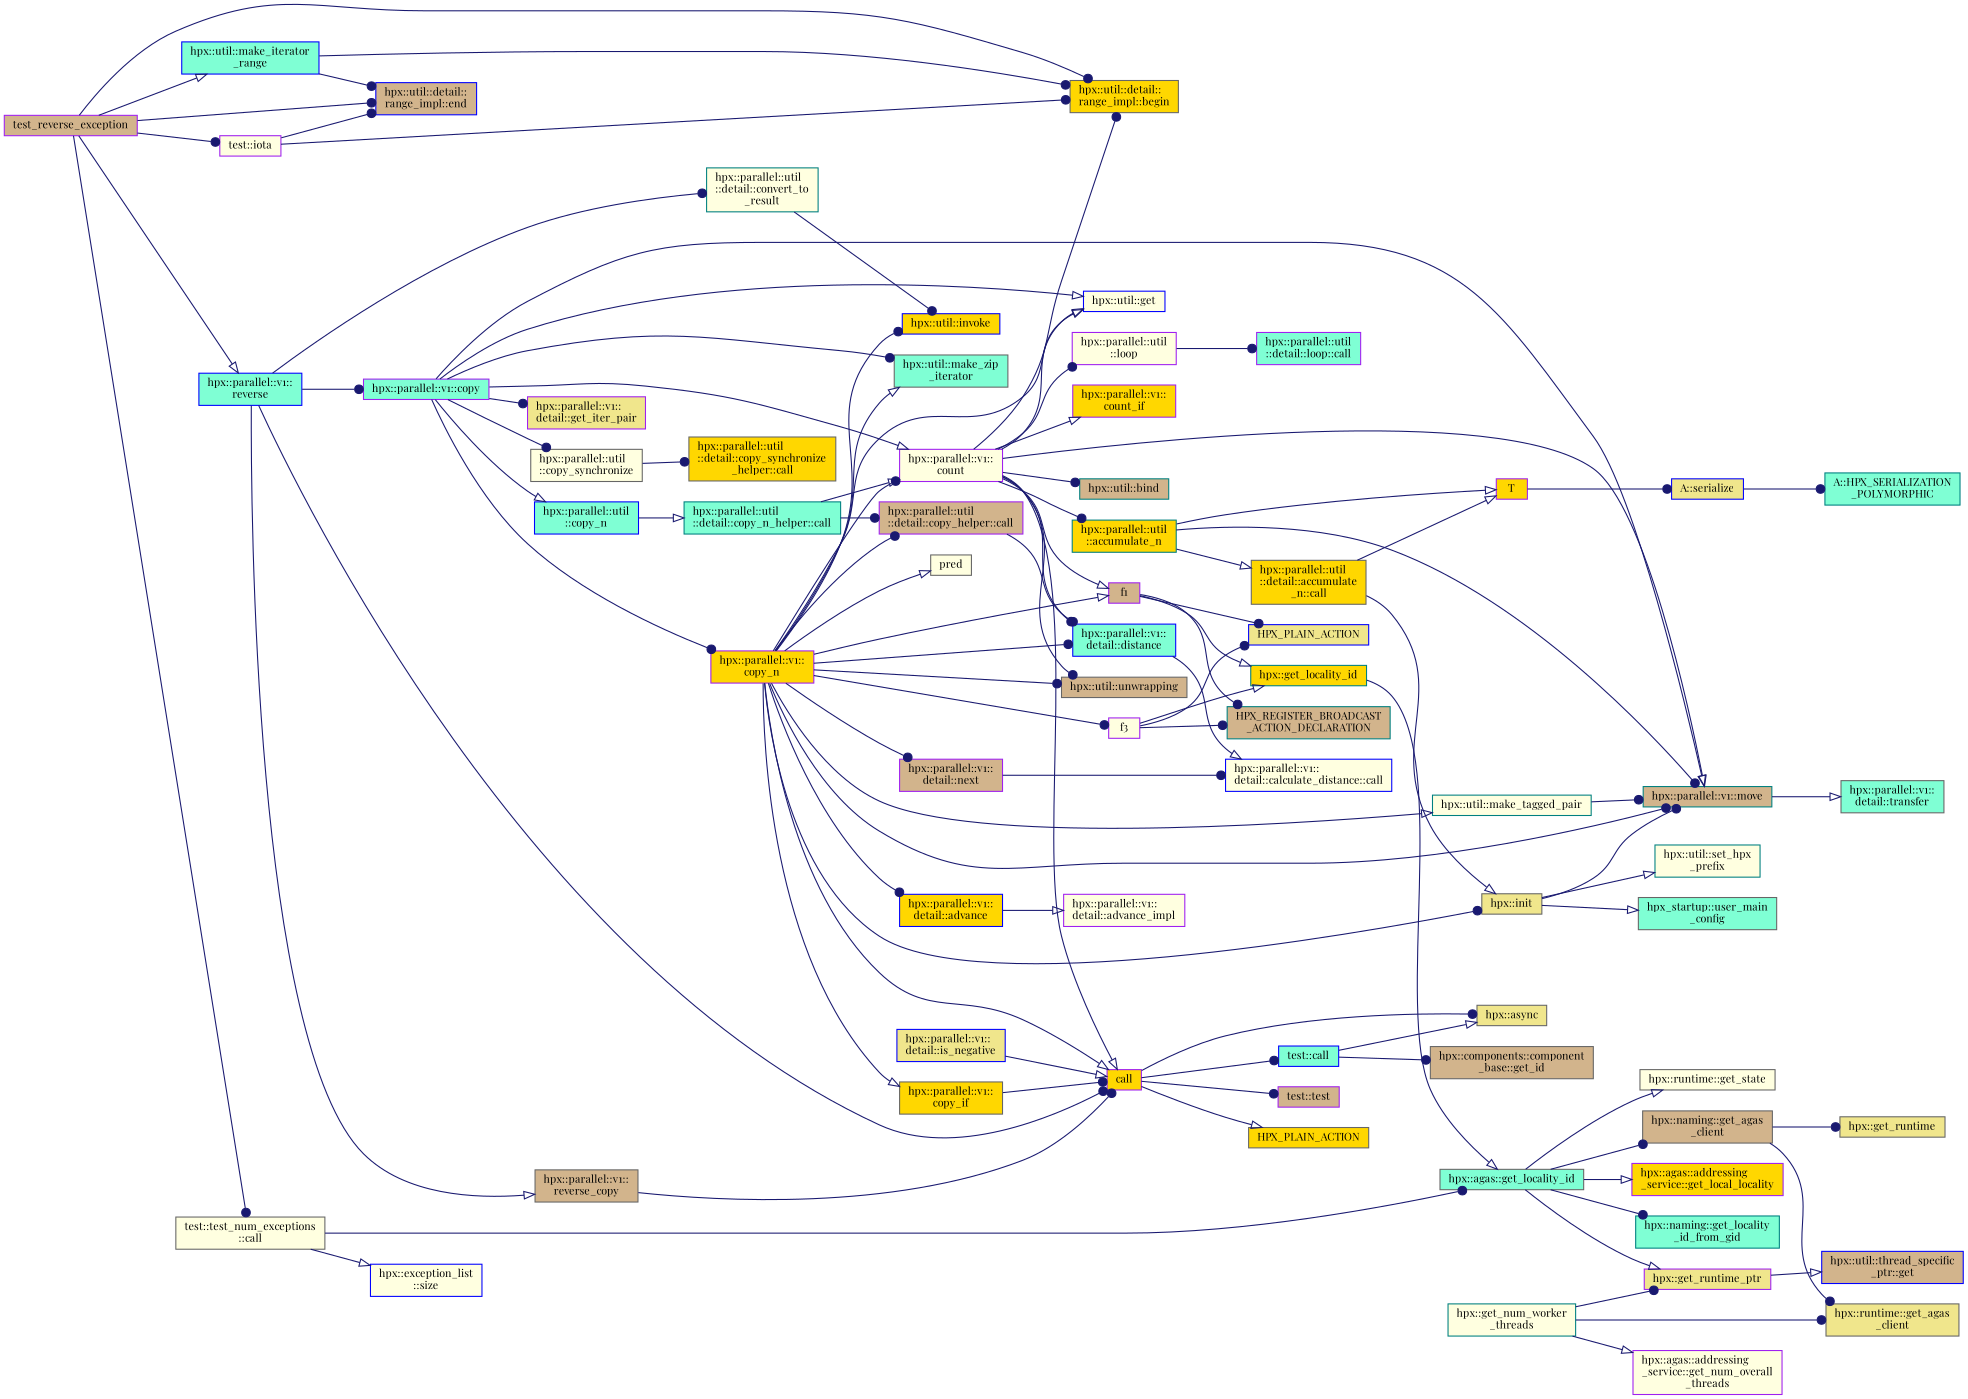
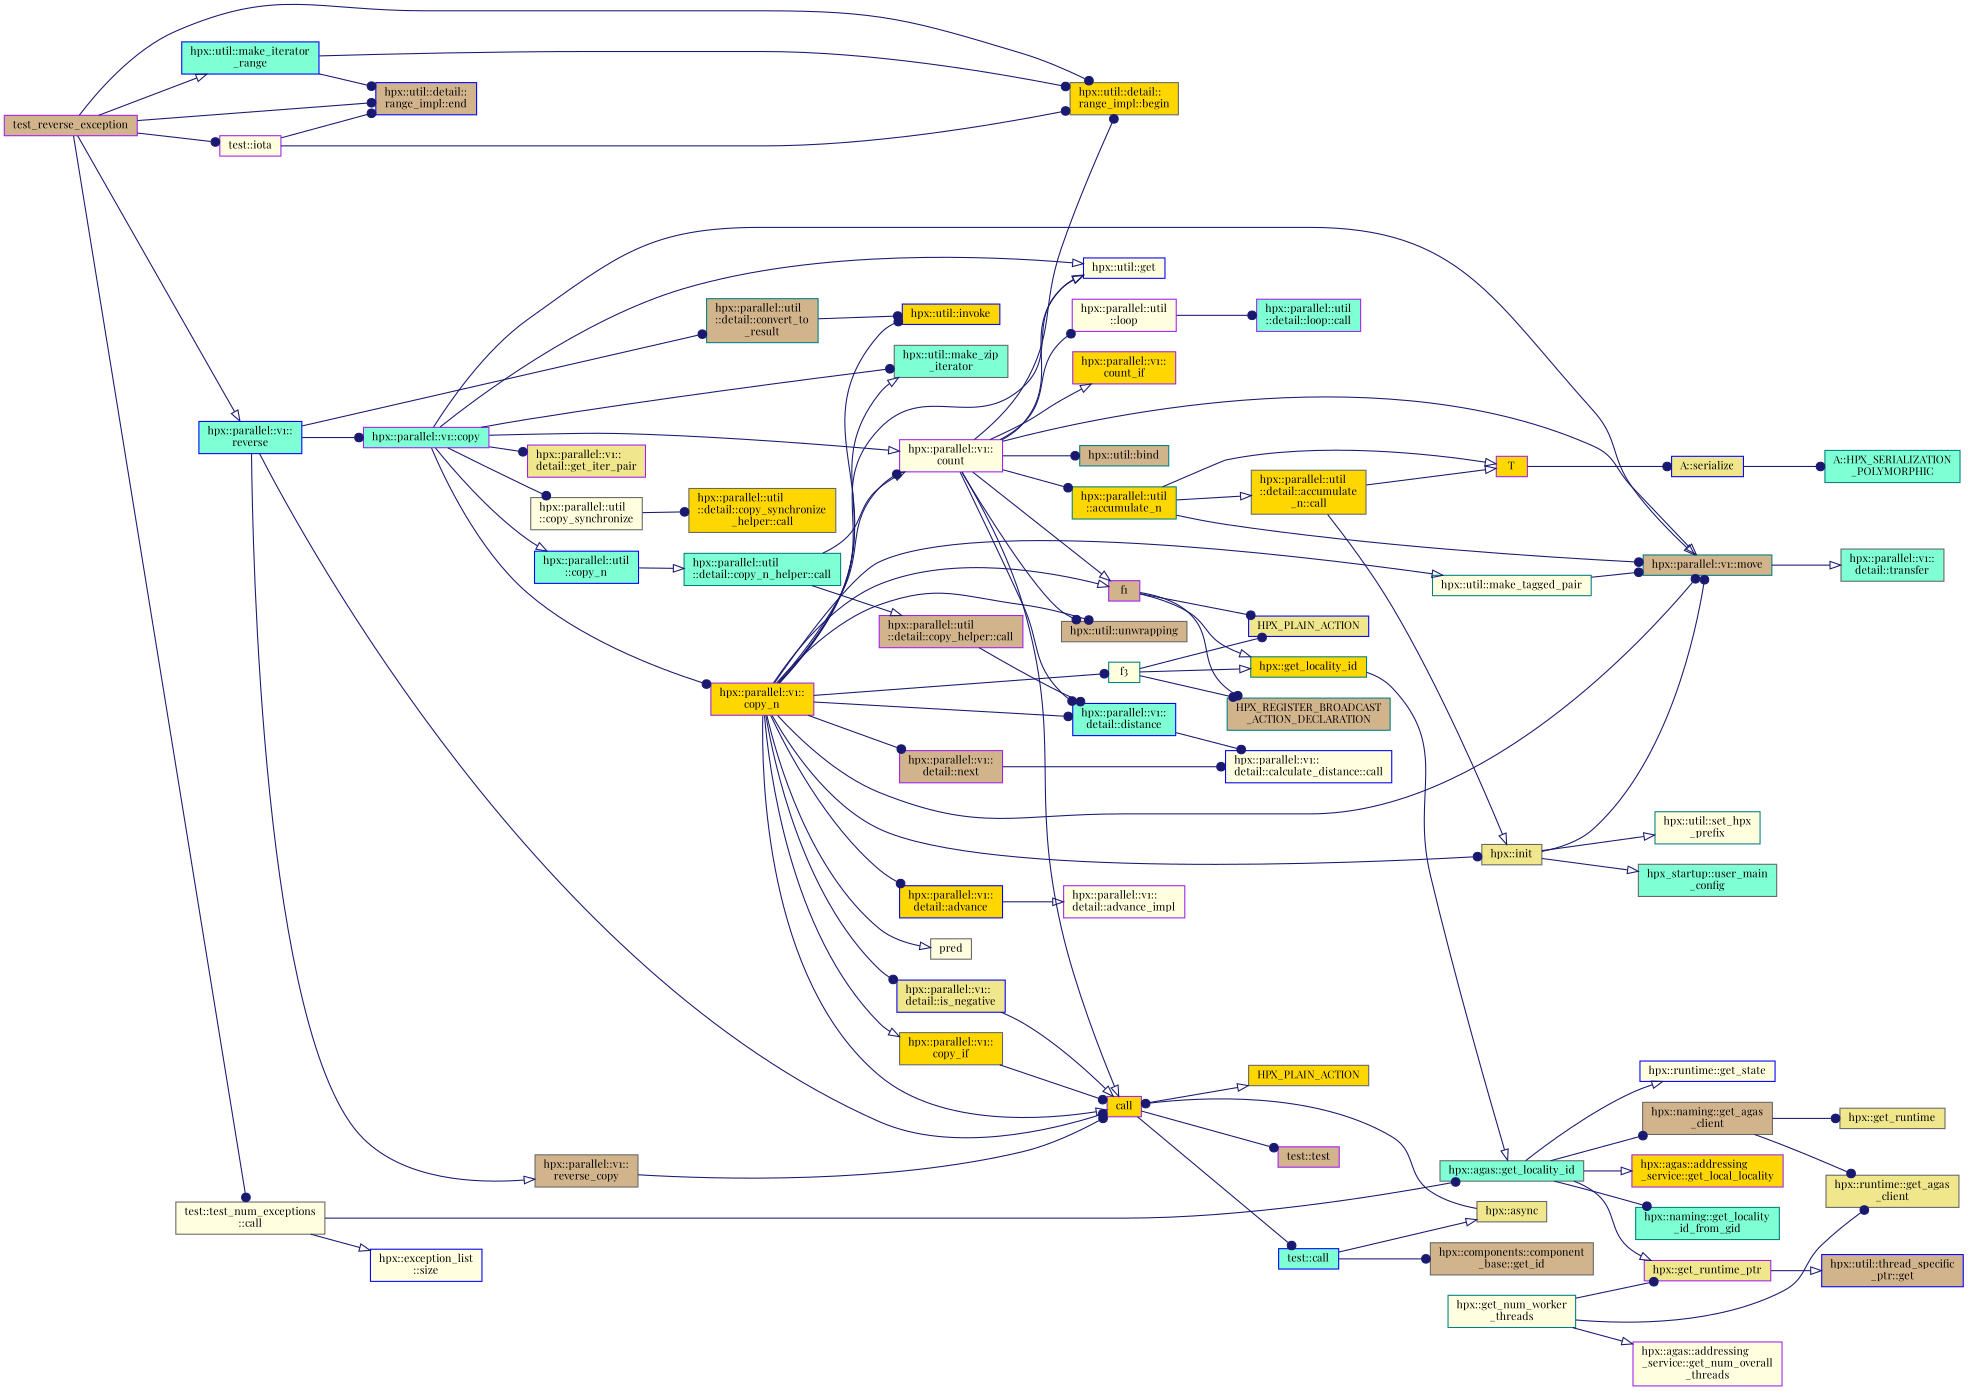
node "hpx::parallel::util ::detail::convert_to _result": fillcolor lightyellow -> tan
edge "hpx::parallel::util ::detail::copy_n_helper::call" -> "hpx::parallel::util ::detail::copy_helper::call": arrowhead dot -> onormal
edge "hpx::parallel::v1:: copy_n" -> "hpx::parallel::util ::detail::copy_helper::call": now "hpx::parallel::v1:: copy_n" -> "hpx::parallel::v1:: detail::is_negative"
edge "hpx::parallel::v1:: detail::distance" -> "hpx::parallel::v1:: detail::calculate_distance::call": arrowhead onormal -> dot
node "f3": color purple -> teal
edge "call" -> "hpx::async": reversed
node "hpx::runtime::get_state": color gray40 -> blue
